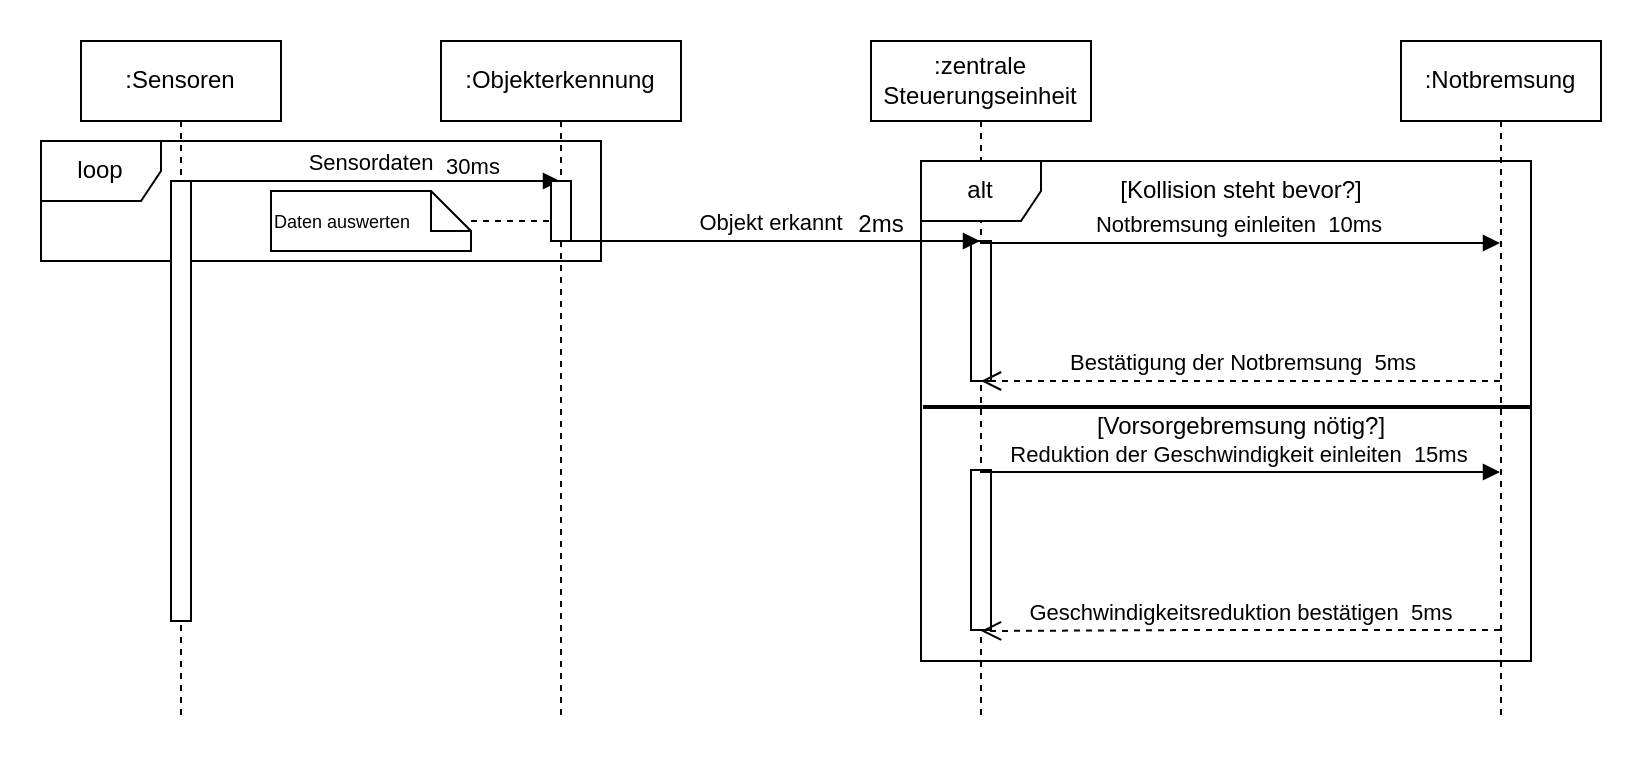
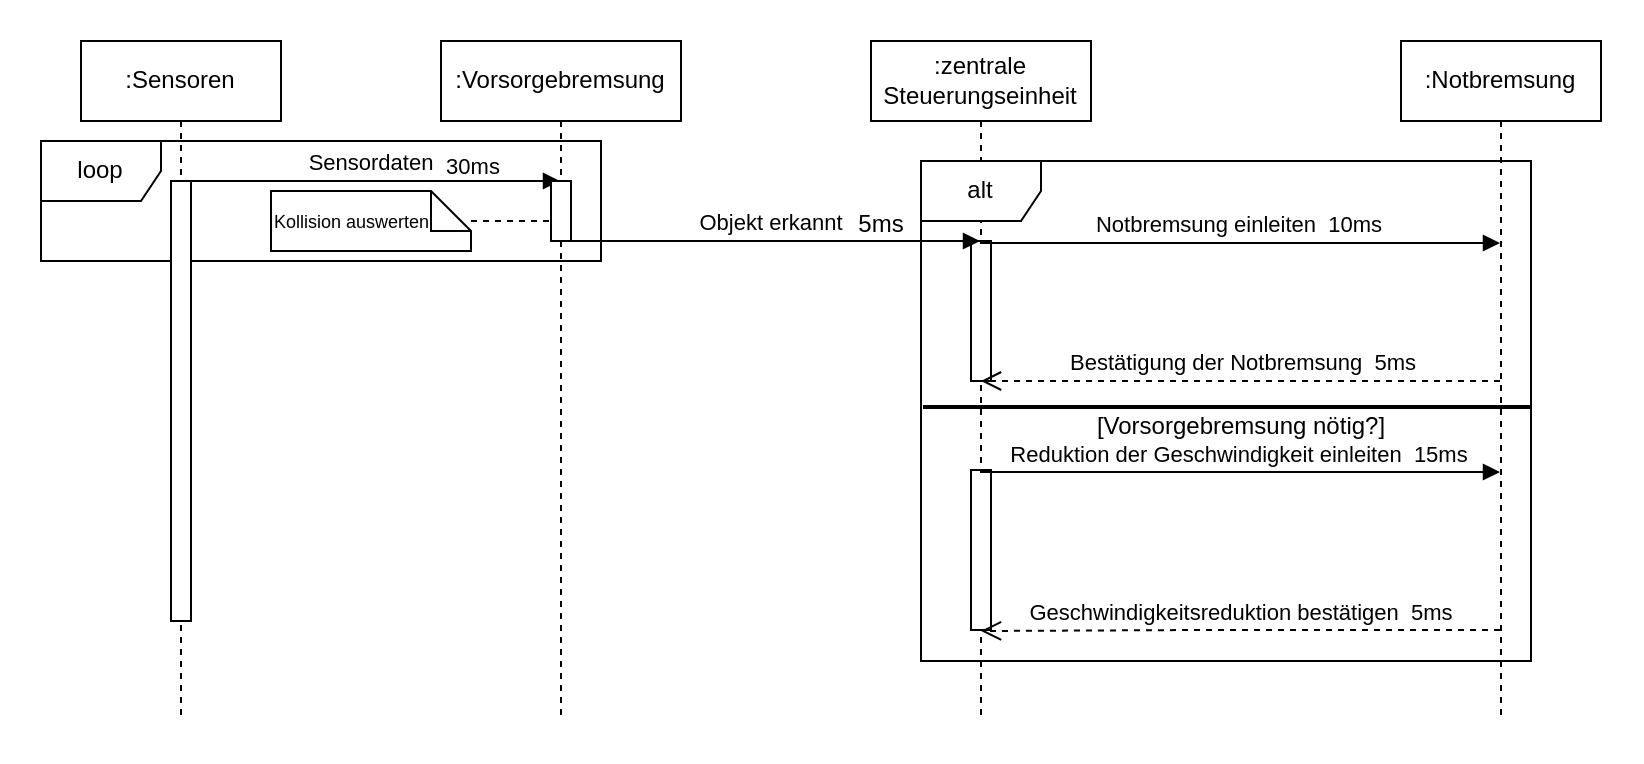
node ":Objekterkennung": label ":Objekterkennung" -> ":Vorsorgebremsung"
node "[Kollision steht bevor?]": removed
node "Daten auswerten": label "Daten auswerten" -> "Kollision auswerten"
node "2ms": label "2ms" -> "5ms"
